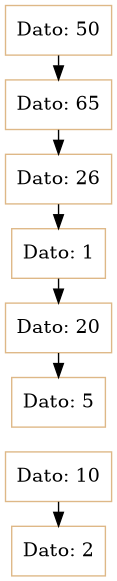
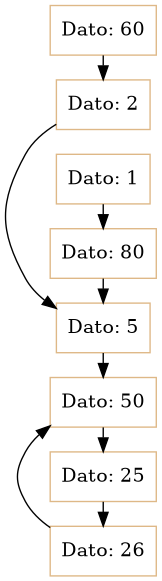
node "Dato: 65": label "Dato: 65" -> "Dato: 25"
edge "Dato: 2" -> "Dato: 5": added
edge "Dato: 26" -> "Dato: 1": now "Dato: 26" -> "Dato: 50"
node "Dato: 20": label "Dato: 20" -> "Dato: 80"
edge "Dato: 5" -> "Dato: 50": added
node "Dato: 10": label "Dato: 10" -> "Dato: 60"
